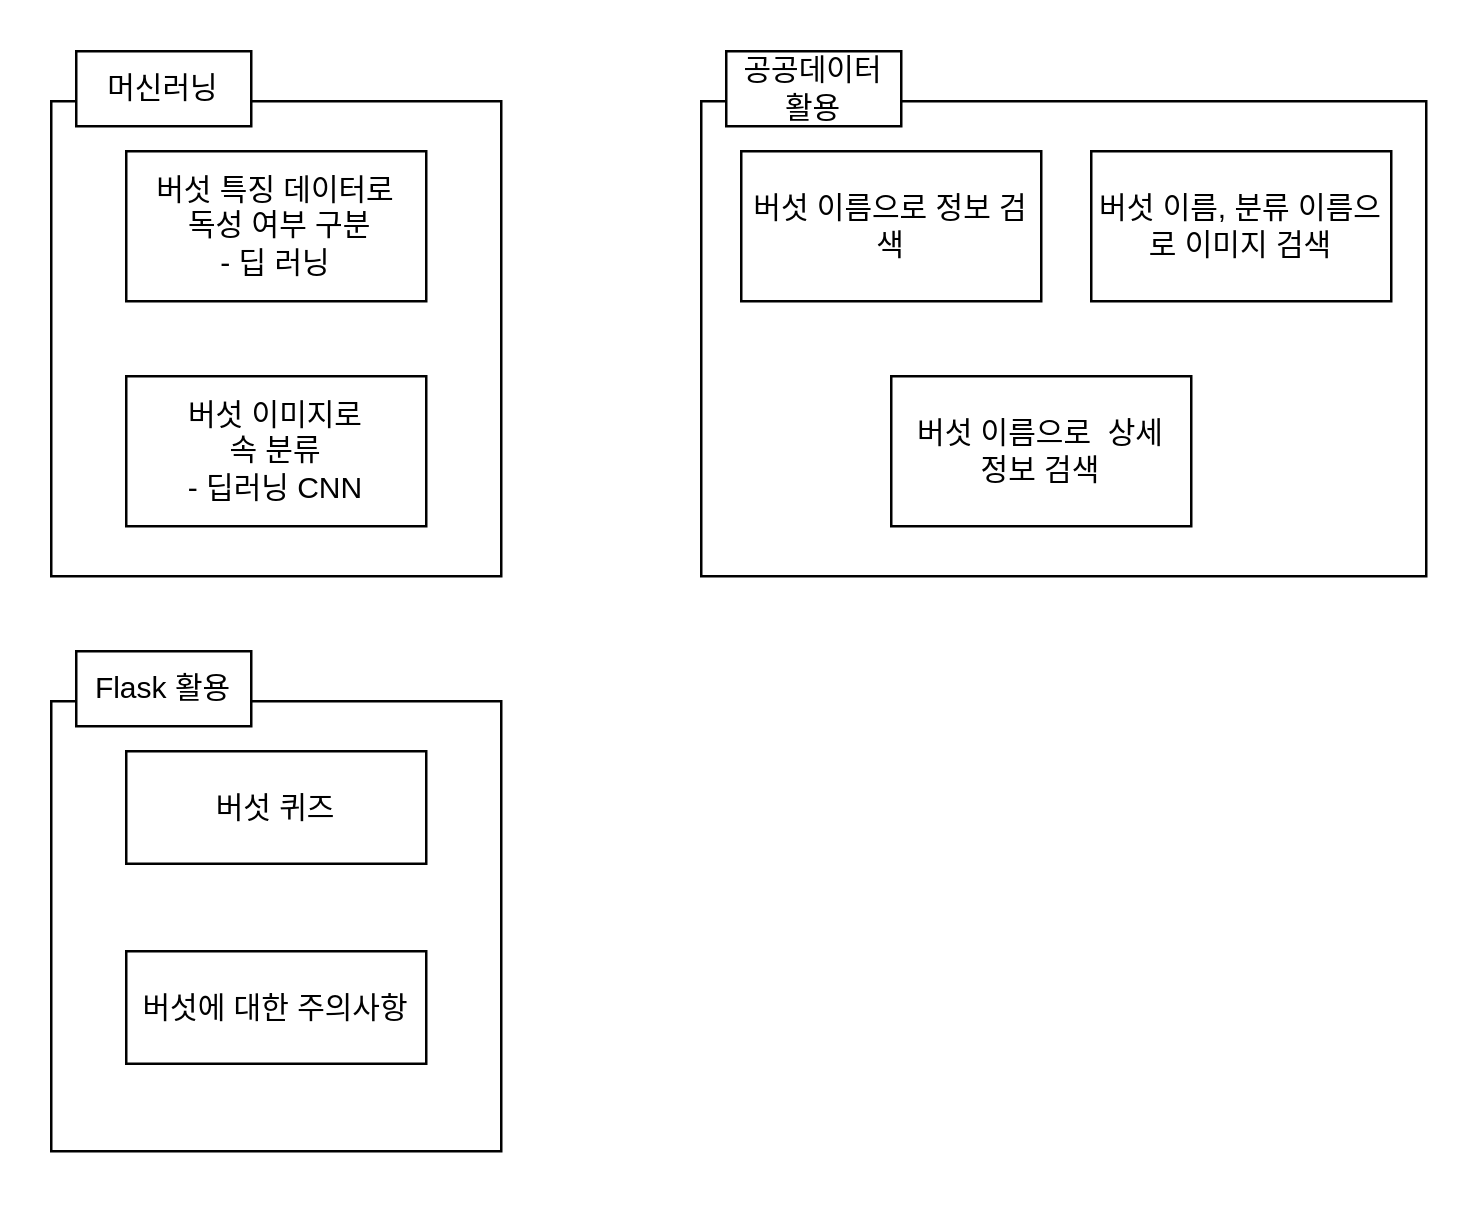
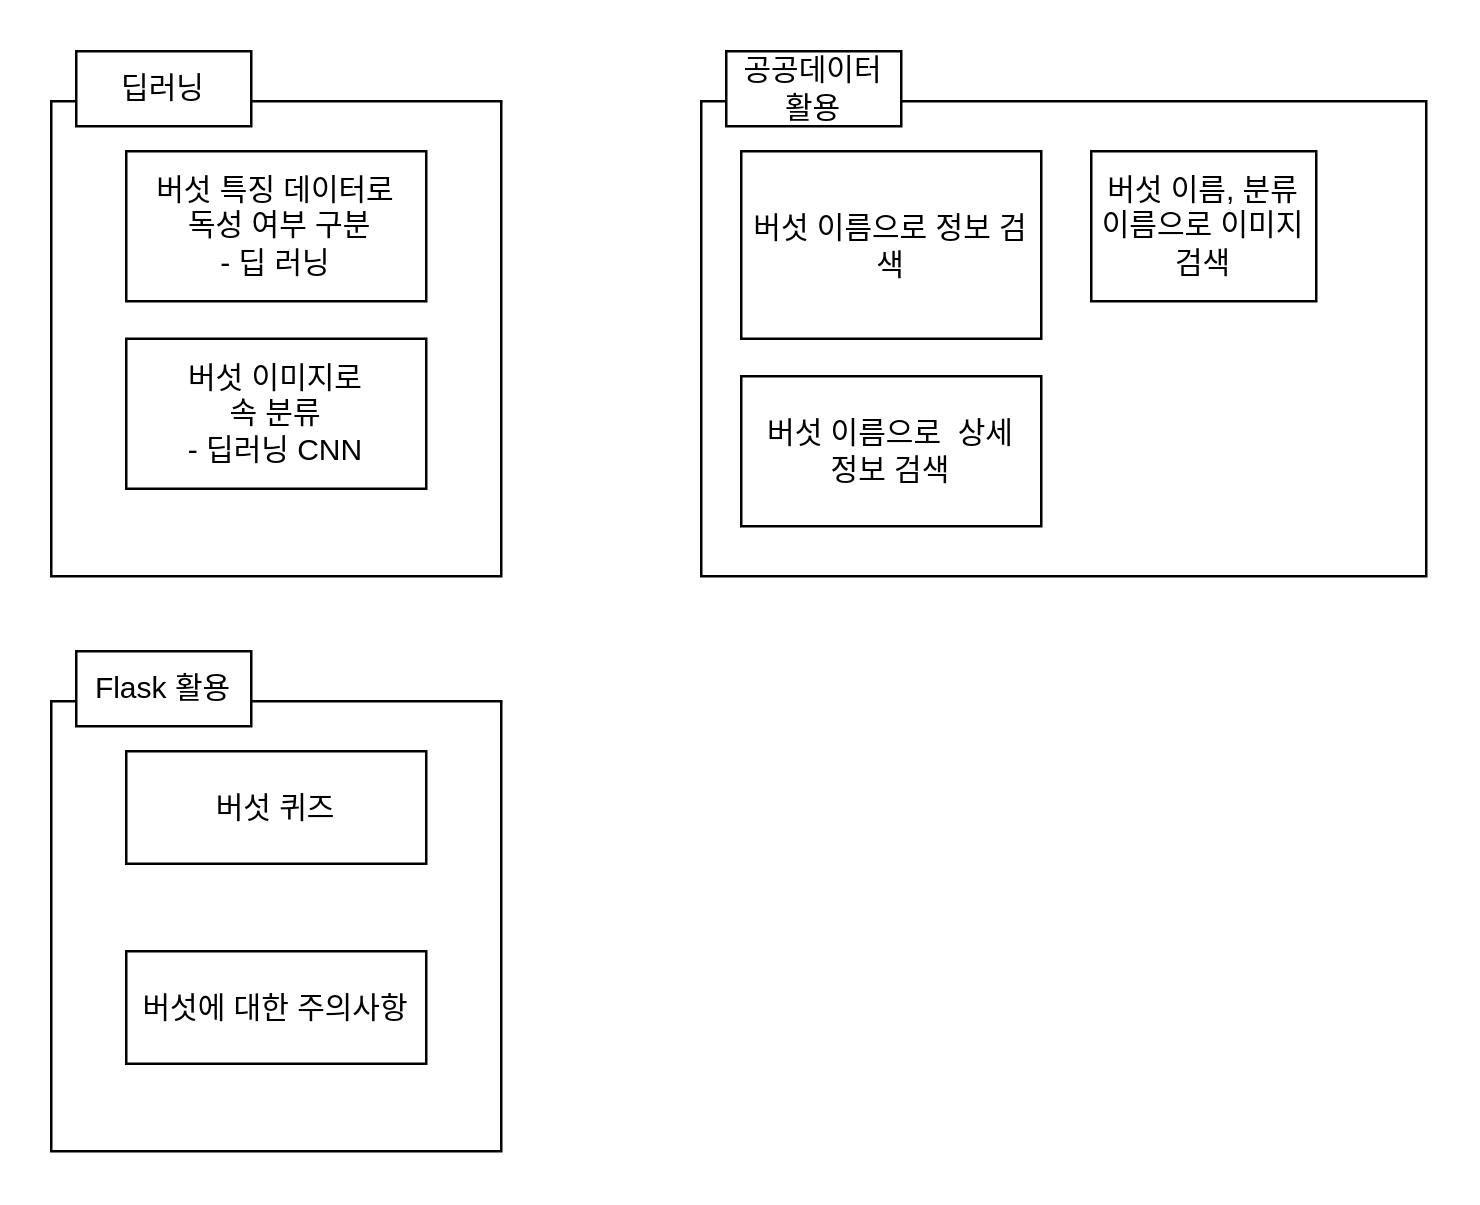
node "머신러닝": label "머신러닝" -> "딥러닝"
node "버섯 이름으로 정보 검색": size 300x150 -> 300x188
node "버섯 이름, 분류 이름으로 이미지 검색": size 300x150 -> 225x150
node "버섯 이미지로 속 분류 - 딥러닝 CNN": moved (276, 451) -> (276, 414)
node "버섯 이름으로 상세 정보 검색": moved (1041, 451) -> (891, 451)
